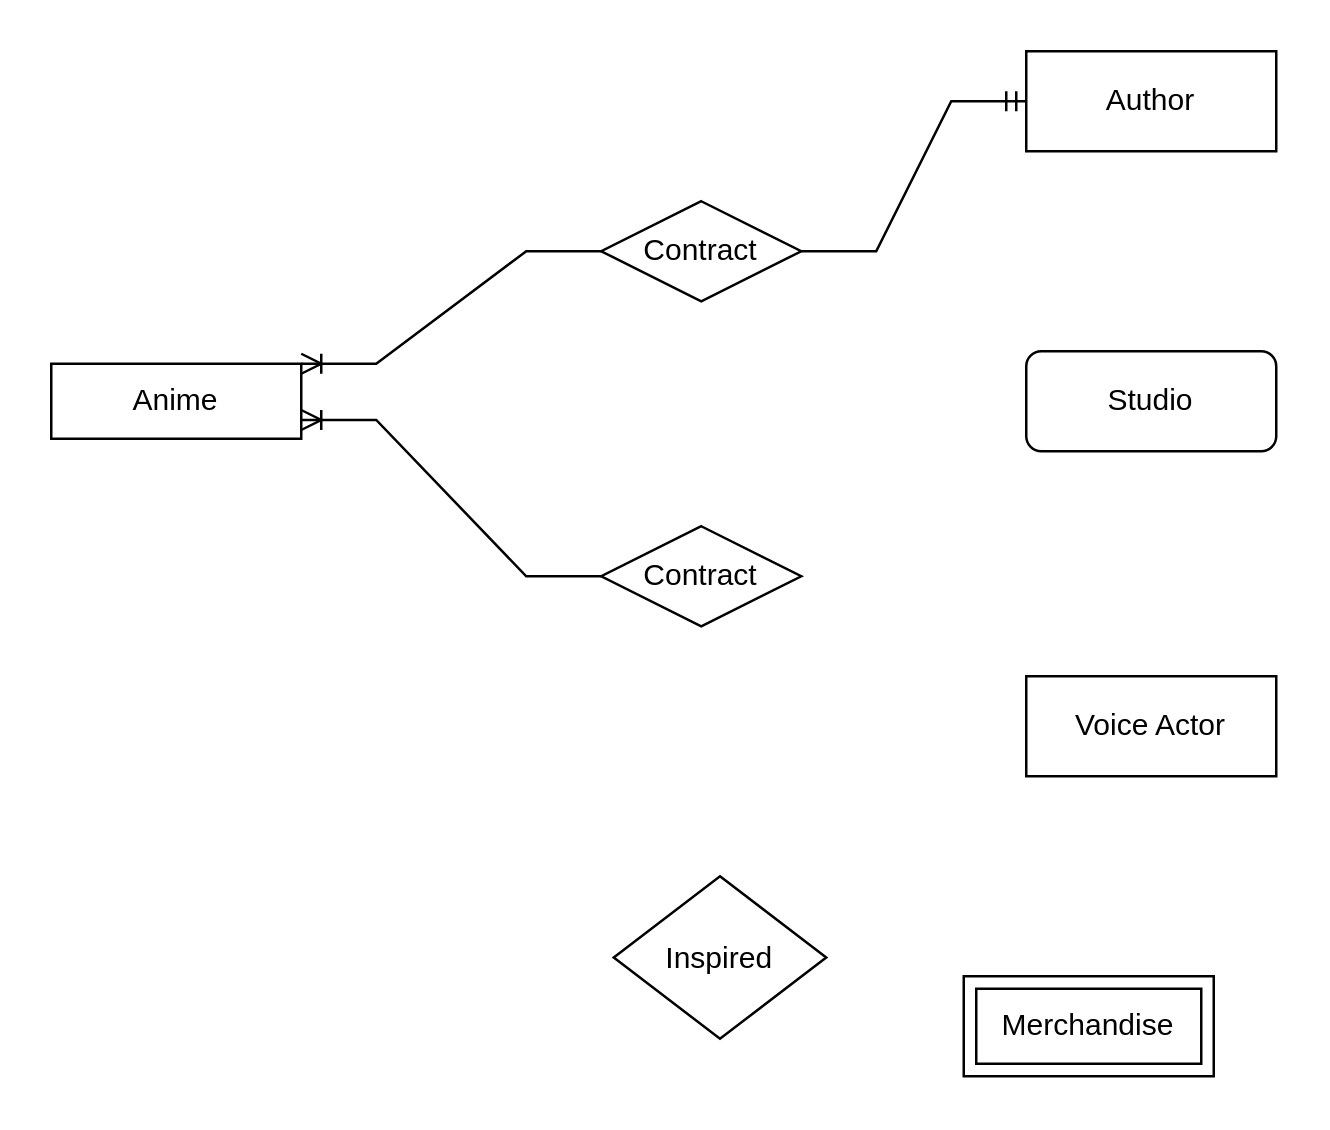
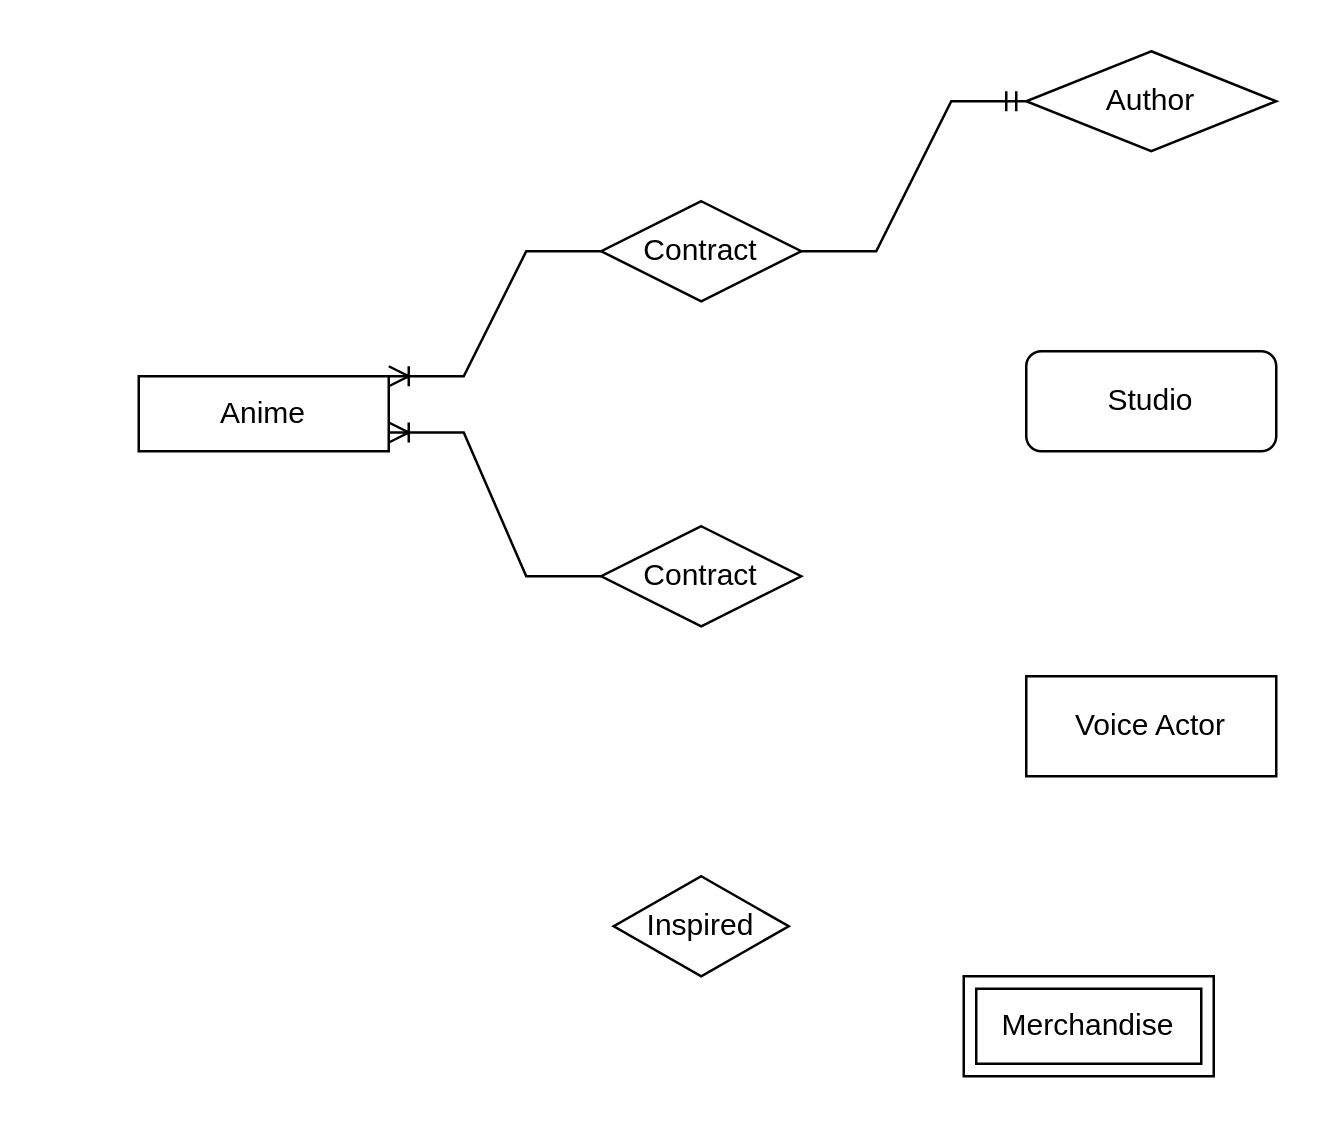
node "Author": shape rectangle -> diamond
node "Anime": moved (176, 401) -> (264, 414)
node "Inspired": size 213x163 -> 175x100
